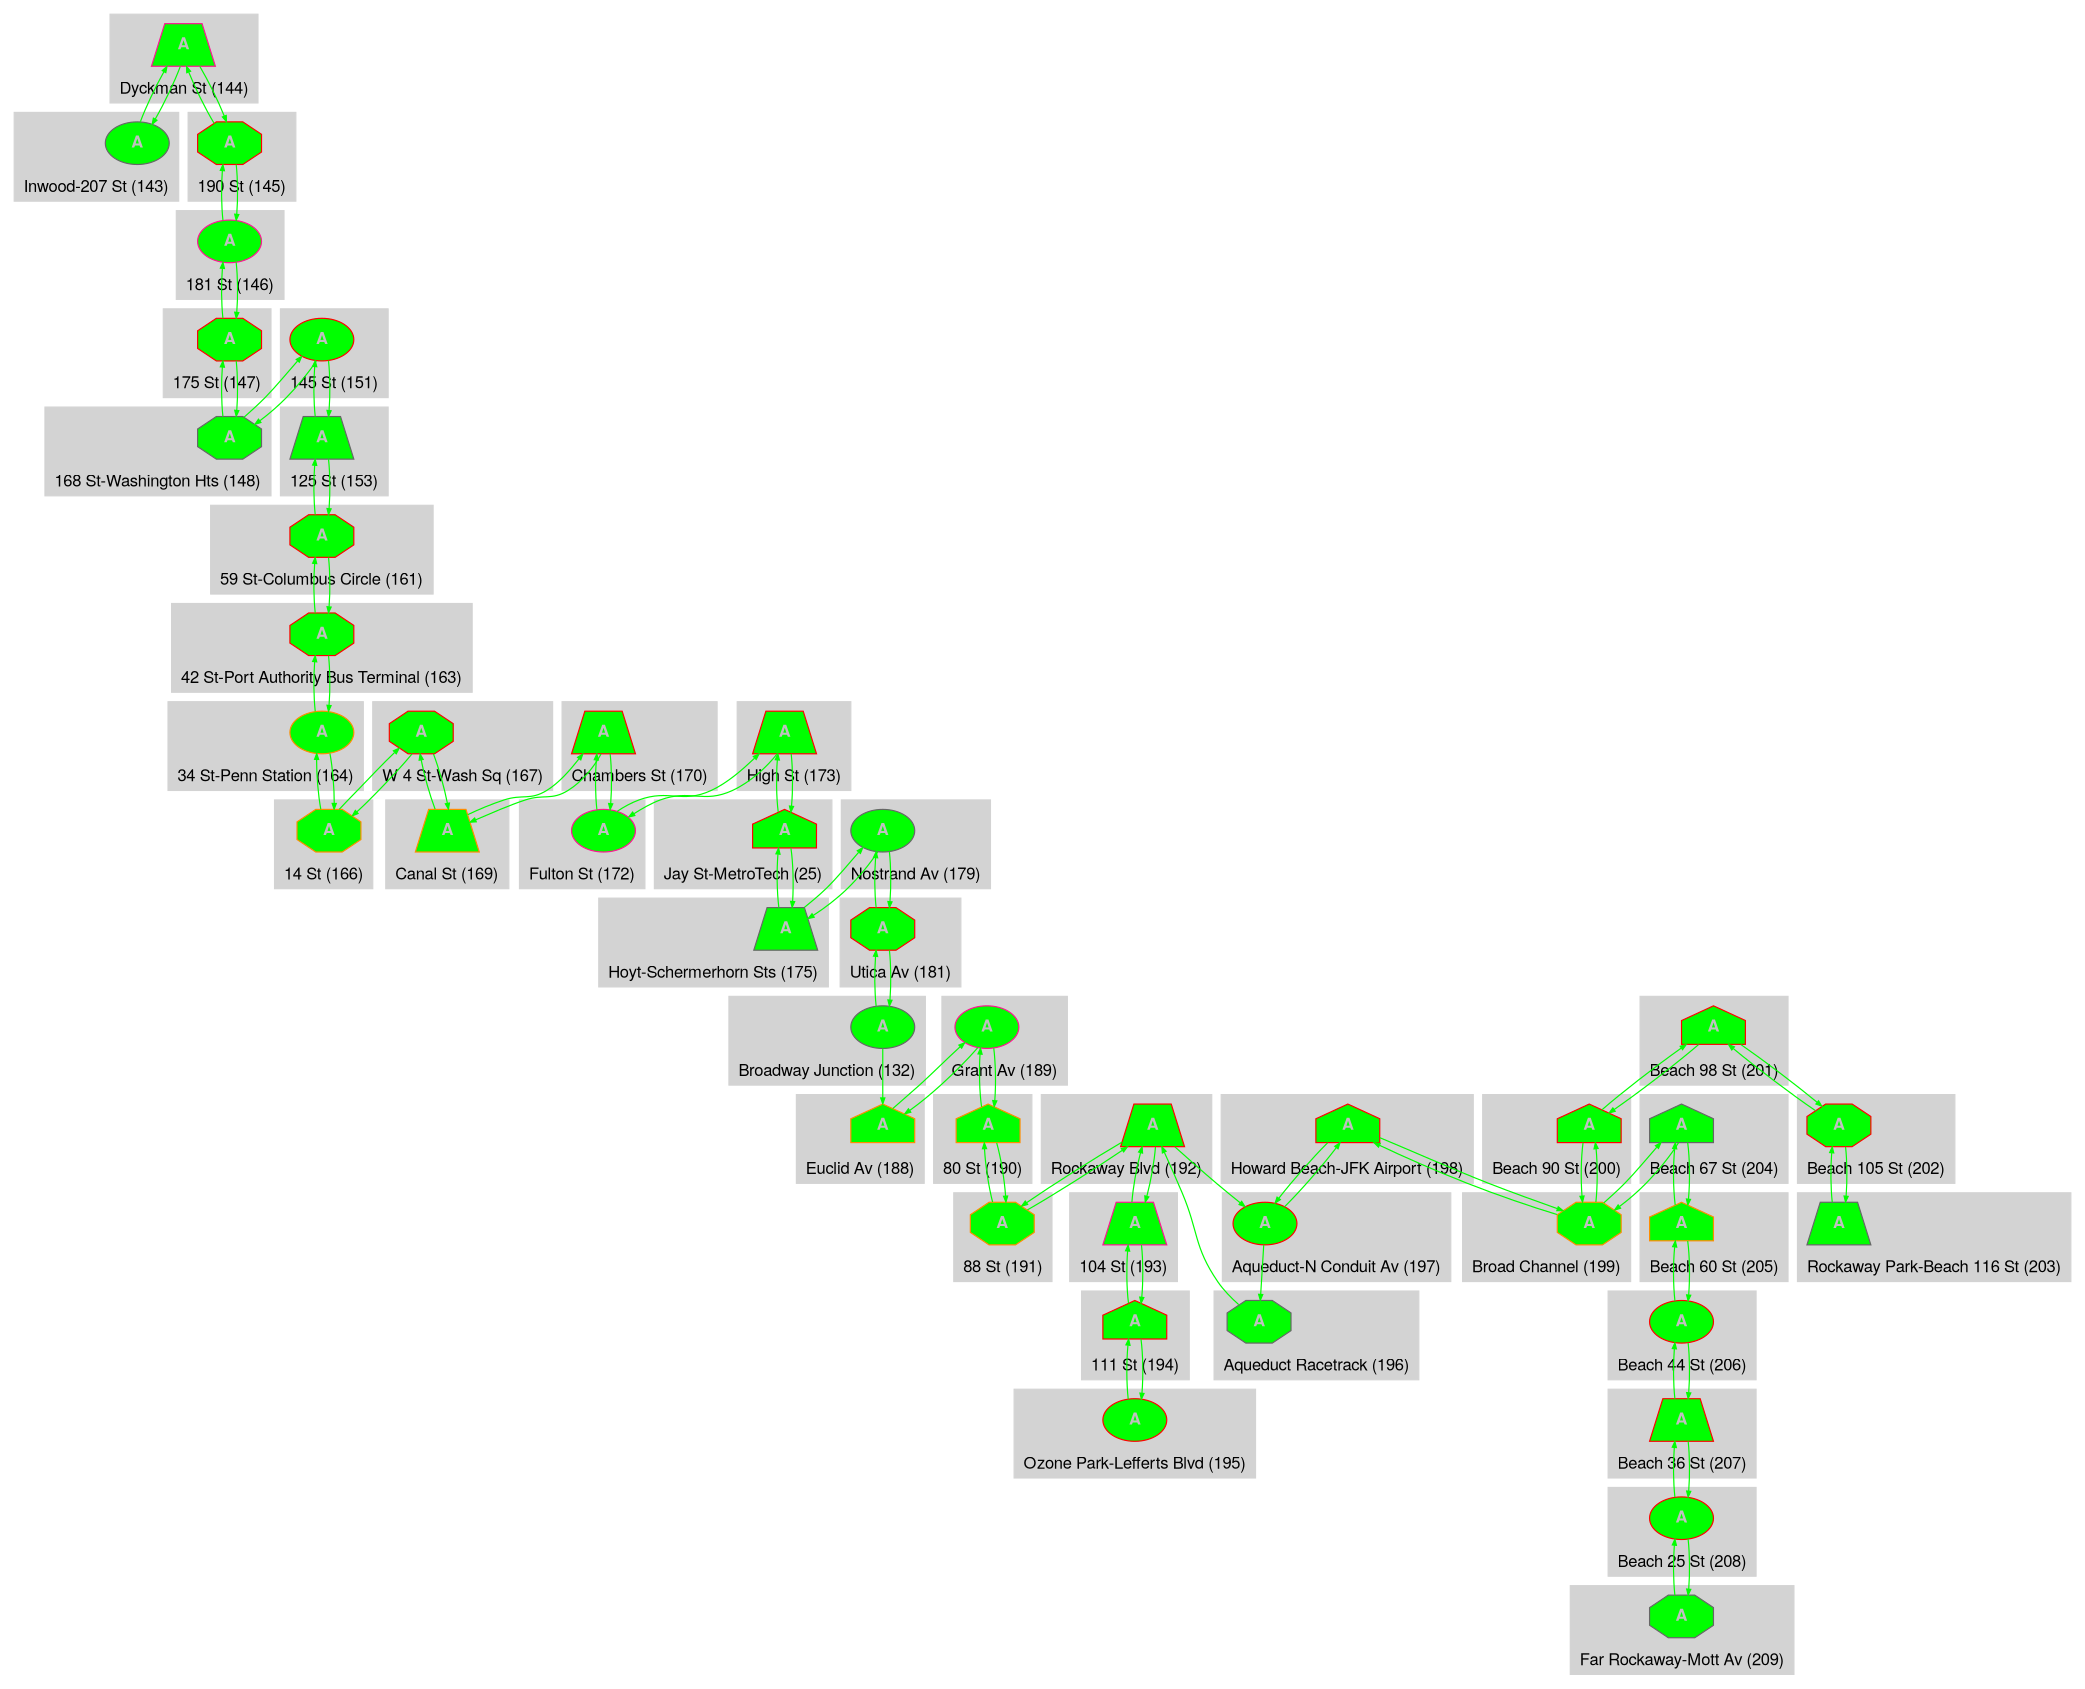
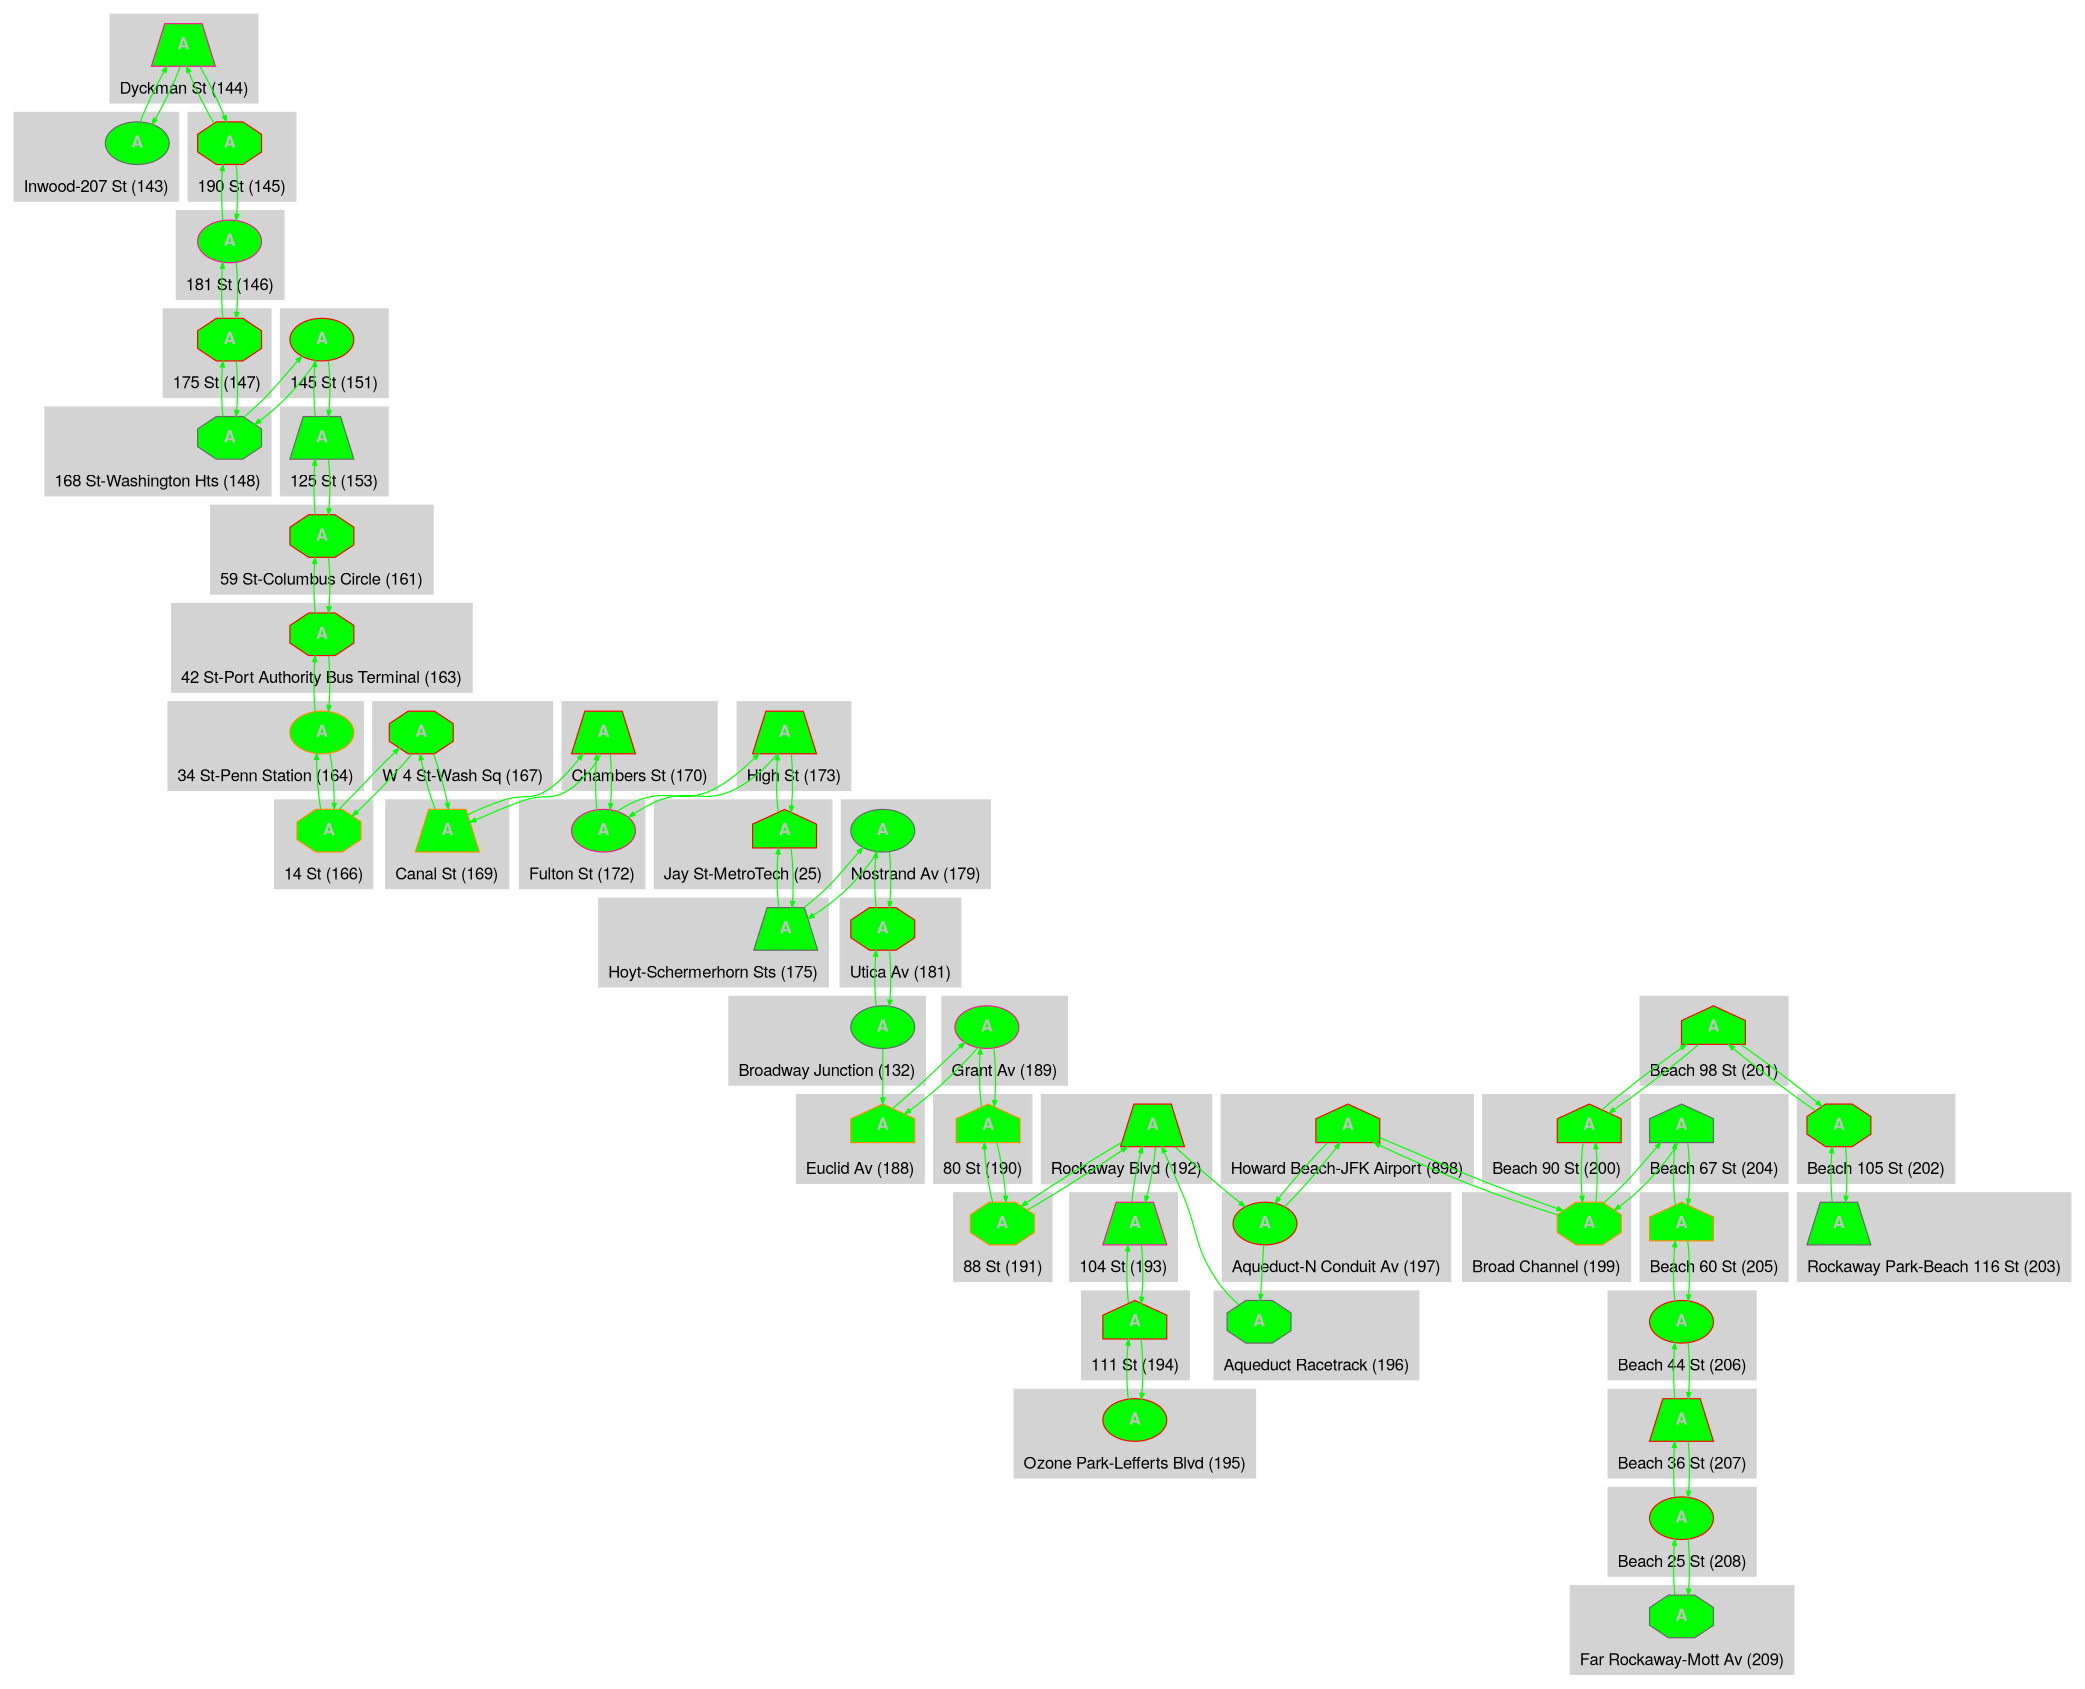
cluster "Howard Beach-JFK Airport (198)": label "Howard Beach-JFK Airport (198)" -> "Howard Beach-JFK Airport (898)"
